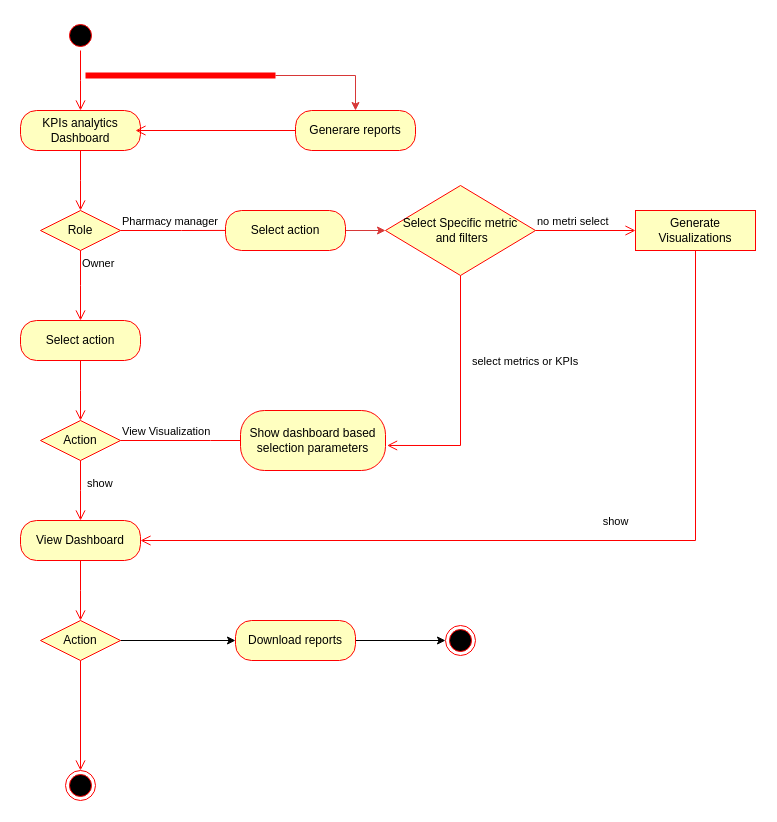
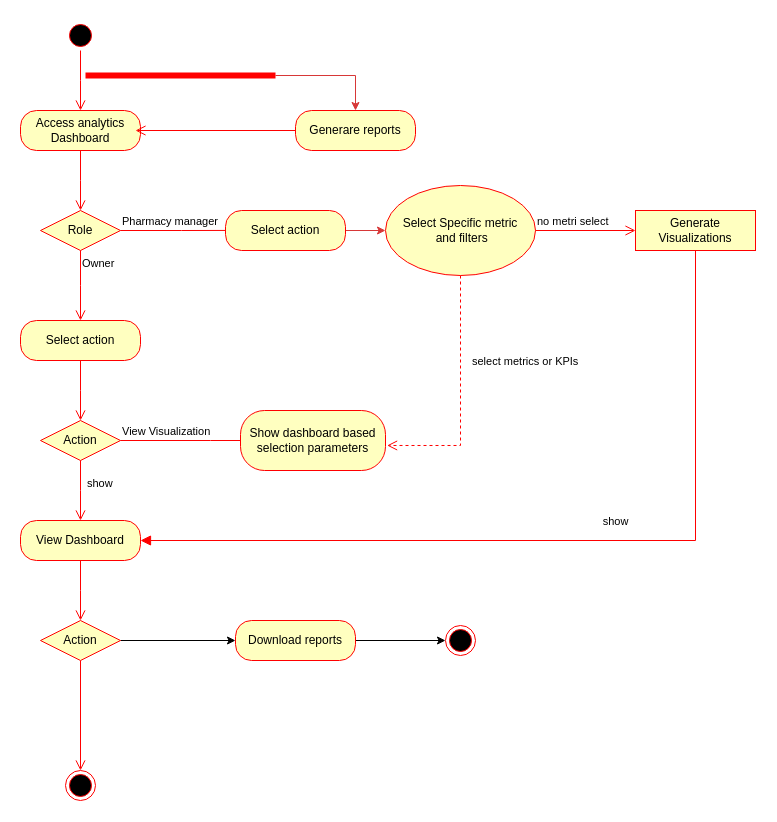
node "KPIs analytics Dashboard": label "KPIs analytics Dashboard" -> "Access analytics Dashboard"
node "Select Specific metric and filters": shape diamond -> ellipse
edge "Select Specific metric and filters" -> "Show dashboard based selection parameters": style solid -> dashed
edge "Generate Visualizations" -> "View Dashboard": arrowhead open -> block
